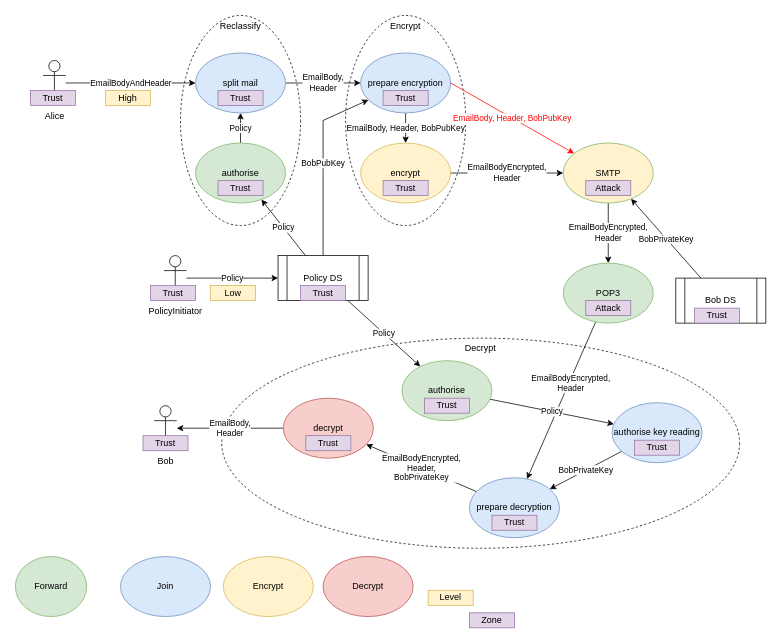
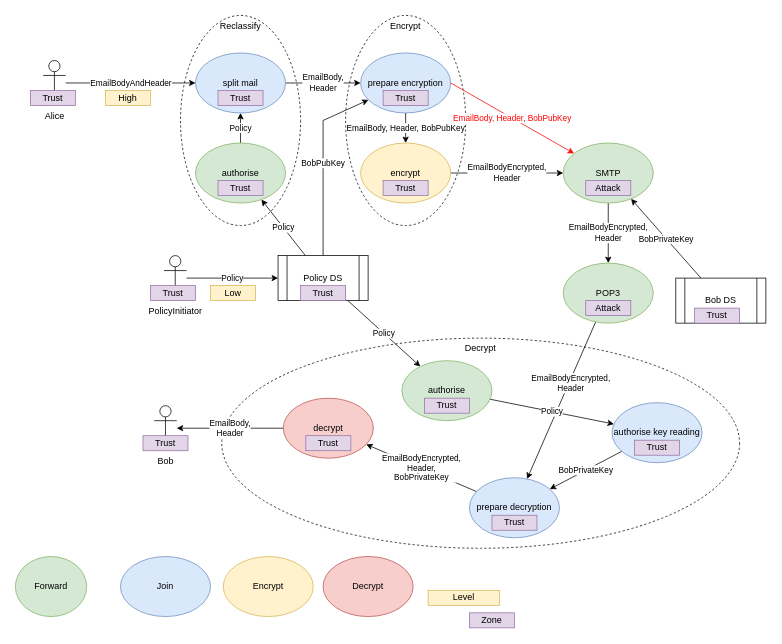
node "SMTP": fillcolor #fff2cc -> #d5e8d4
node "Level": size 45x15 -> 71x15
